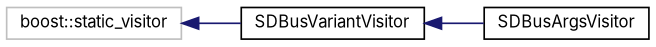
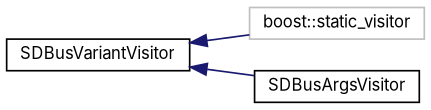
edge "SDBusVariantVisitor" -> "boost::static_visitor": reversed
